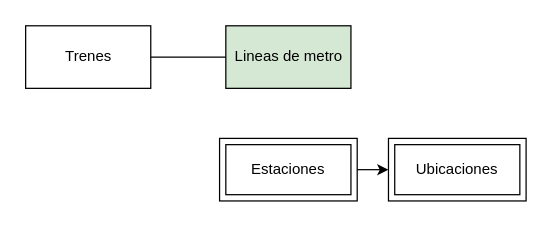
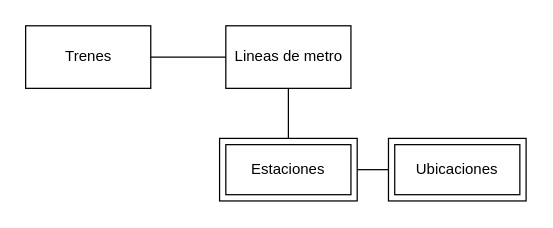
node "Lineas de metro": fillcolor #d5e8d4 -> #ffffff
edge "Lineas de metro" -- "Estaciones": added
edge "Estaciones" -> "Ubicaciones": arrowhead classic -> none
